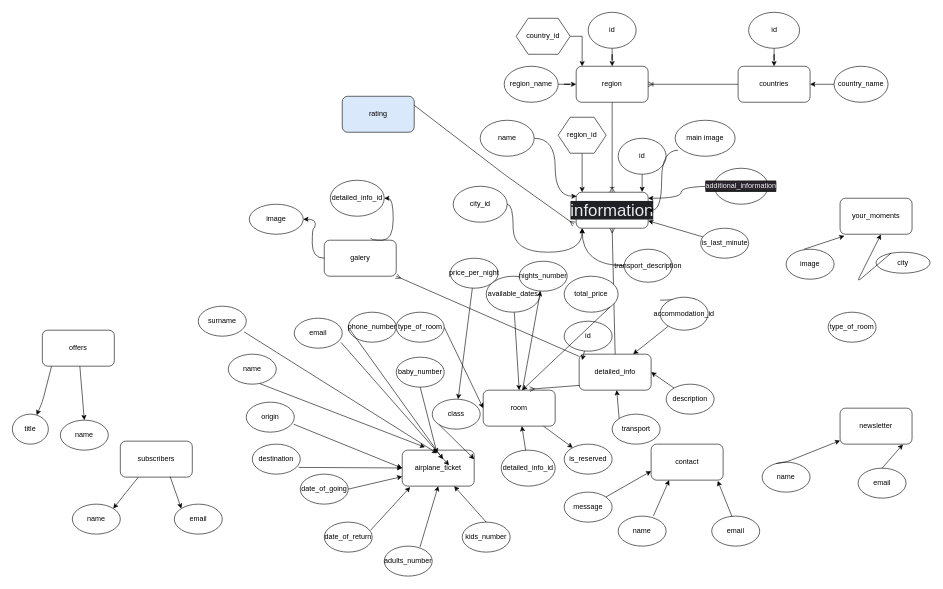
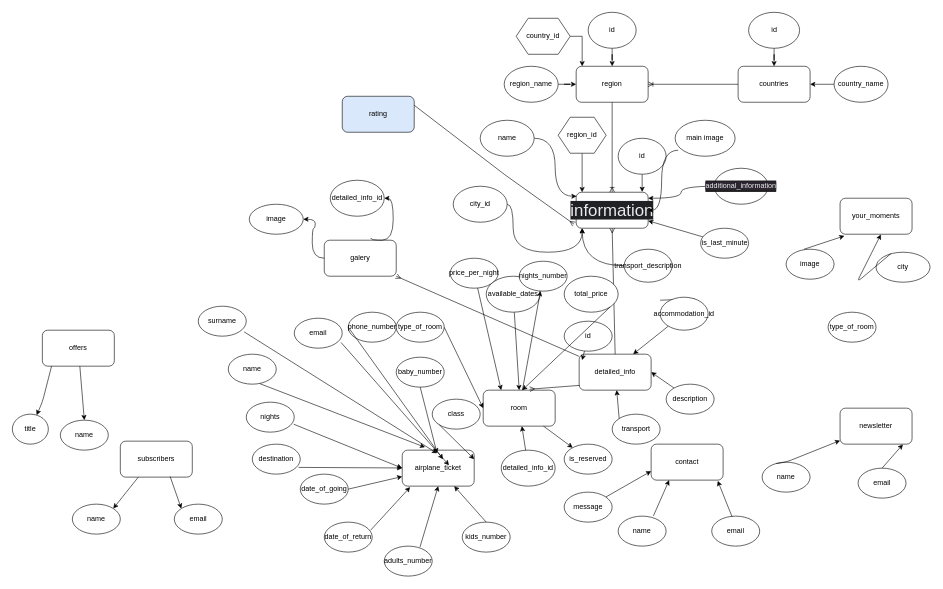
node "city": size 54x21 -> 54x30
edge "price_per_night" -> "class": now "price_per_night" -> "room"
node "origin": label "origin" -> "nights"
